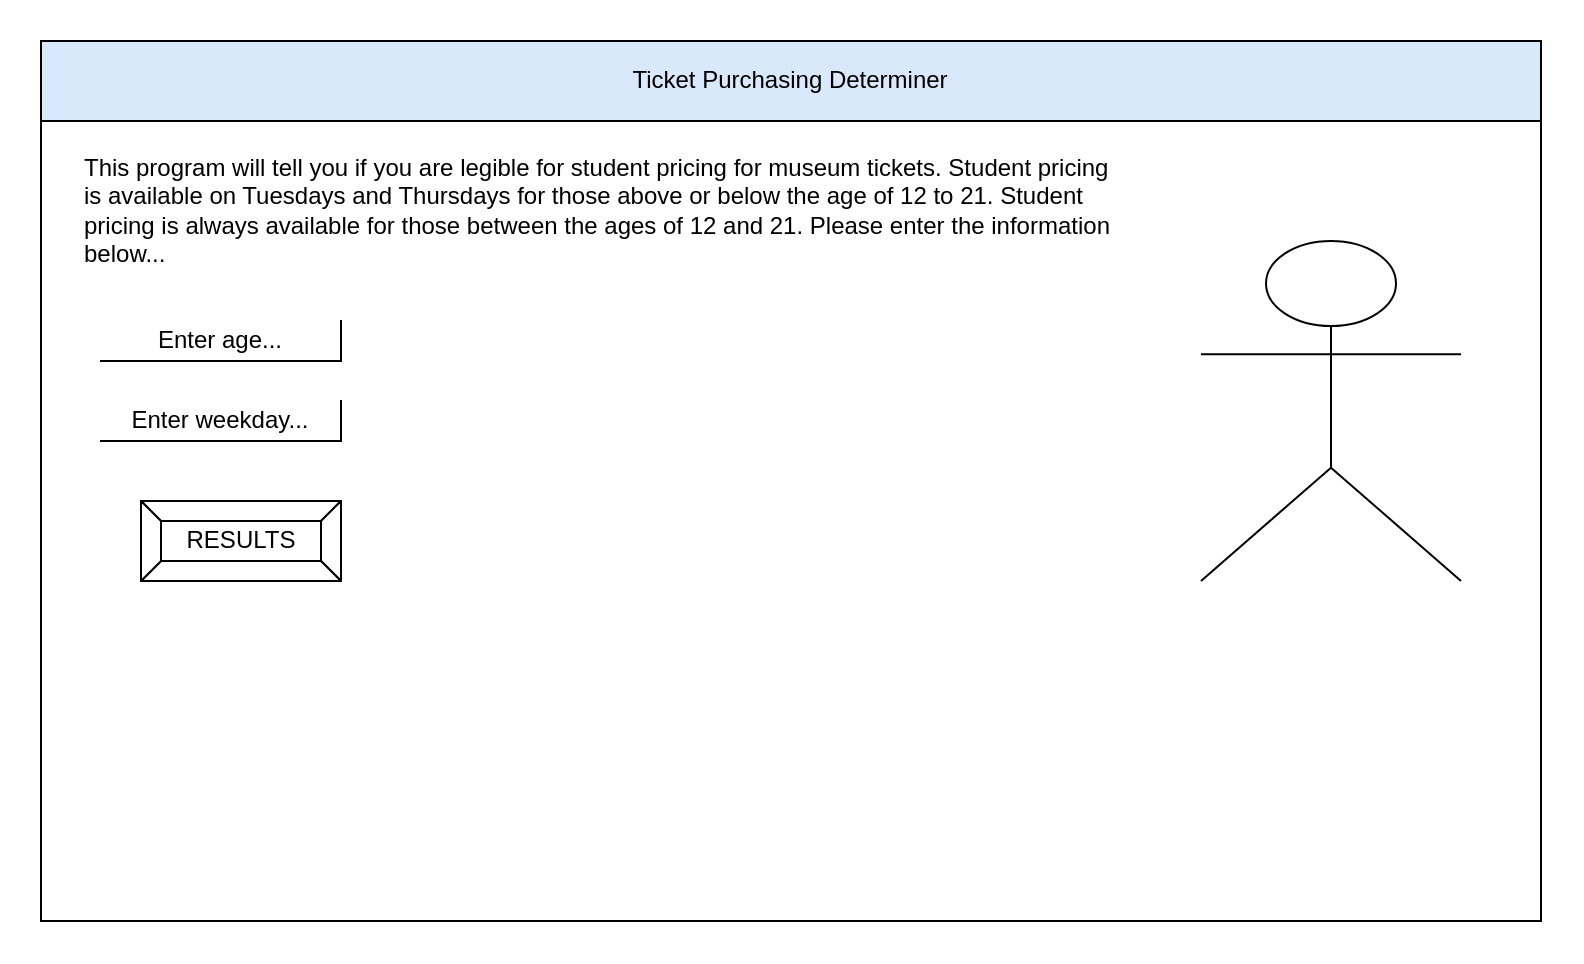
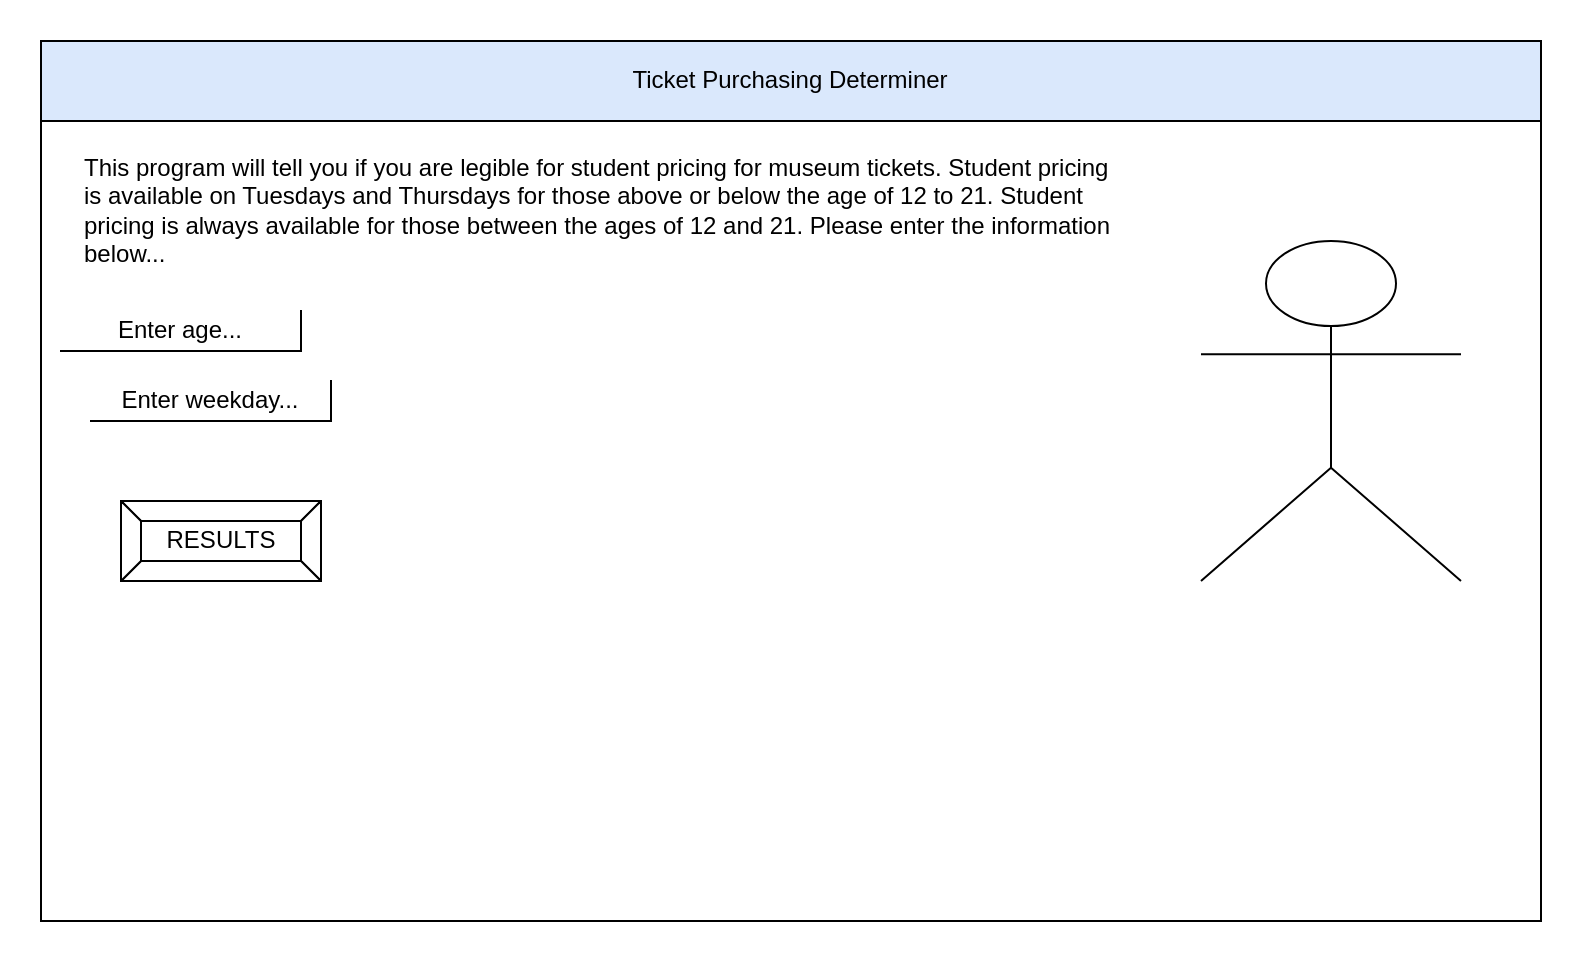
node "Enter age...": moved (221, 341) -> (181, 331)
node "Enter weekday...": moved (221, 421) -> (211, 401)
node "RESULTS": moved (241, 541) -> (221, 541)
